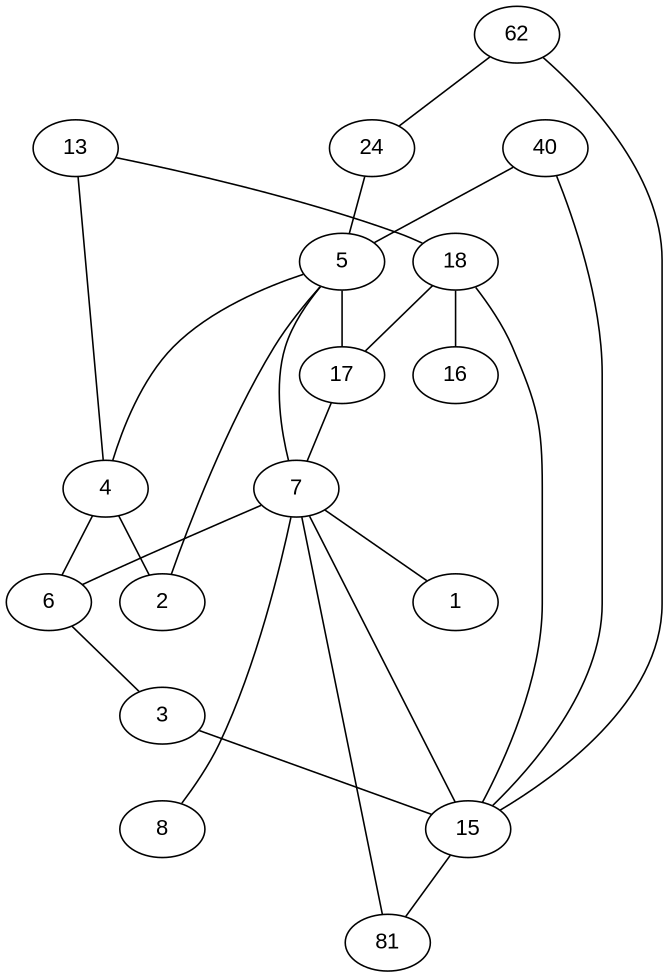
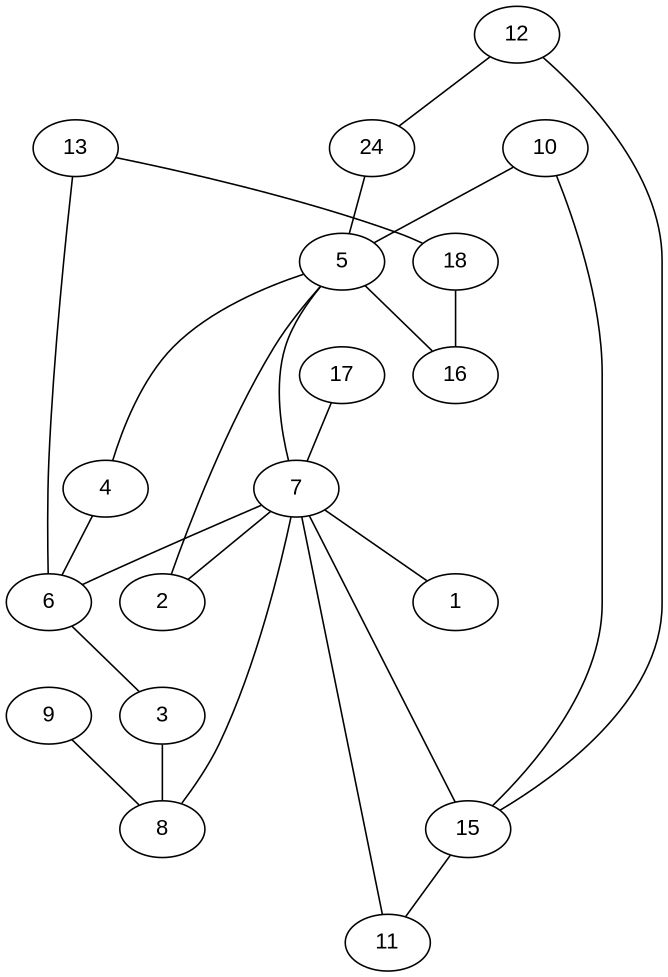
node "62": label "62" -> "12"
node "40": label "40" -> "10"
edge "13" -- "4": now "13" -- "6"
edge "18" -- "17": removed
edge "5" -- "17": now "5" -- "16"
edge "18" -- "15": removed
edge "4" -- "2": now "7" -- "2"
node "9": added
edge "3" -- "15": now "3" -- "8"
node "81": label "81" -> "11"
